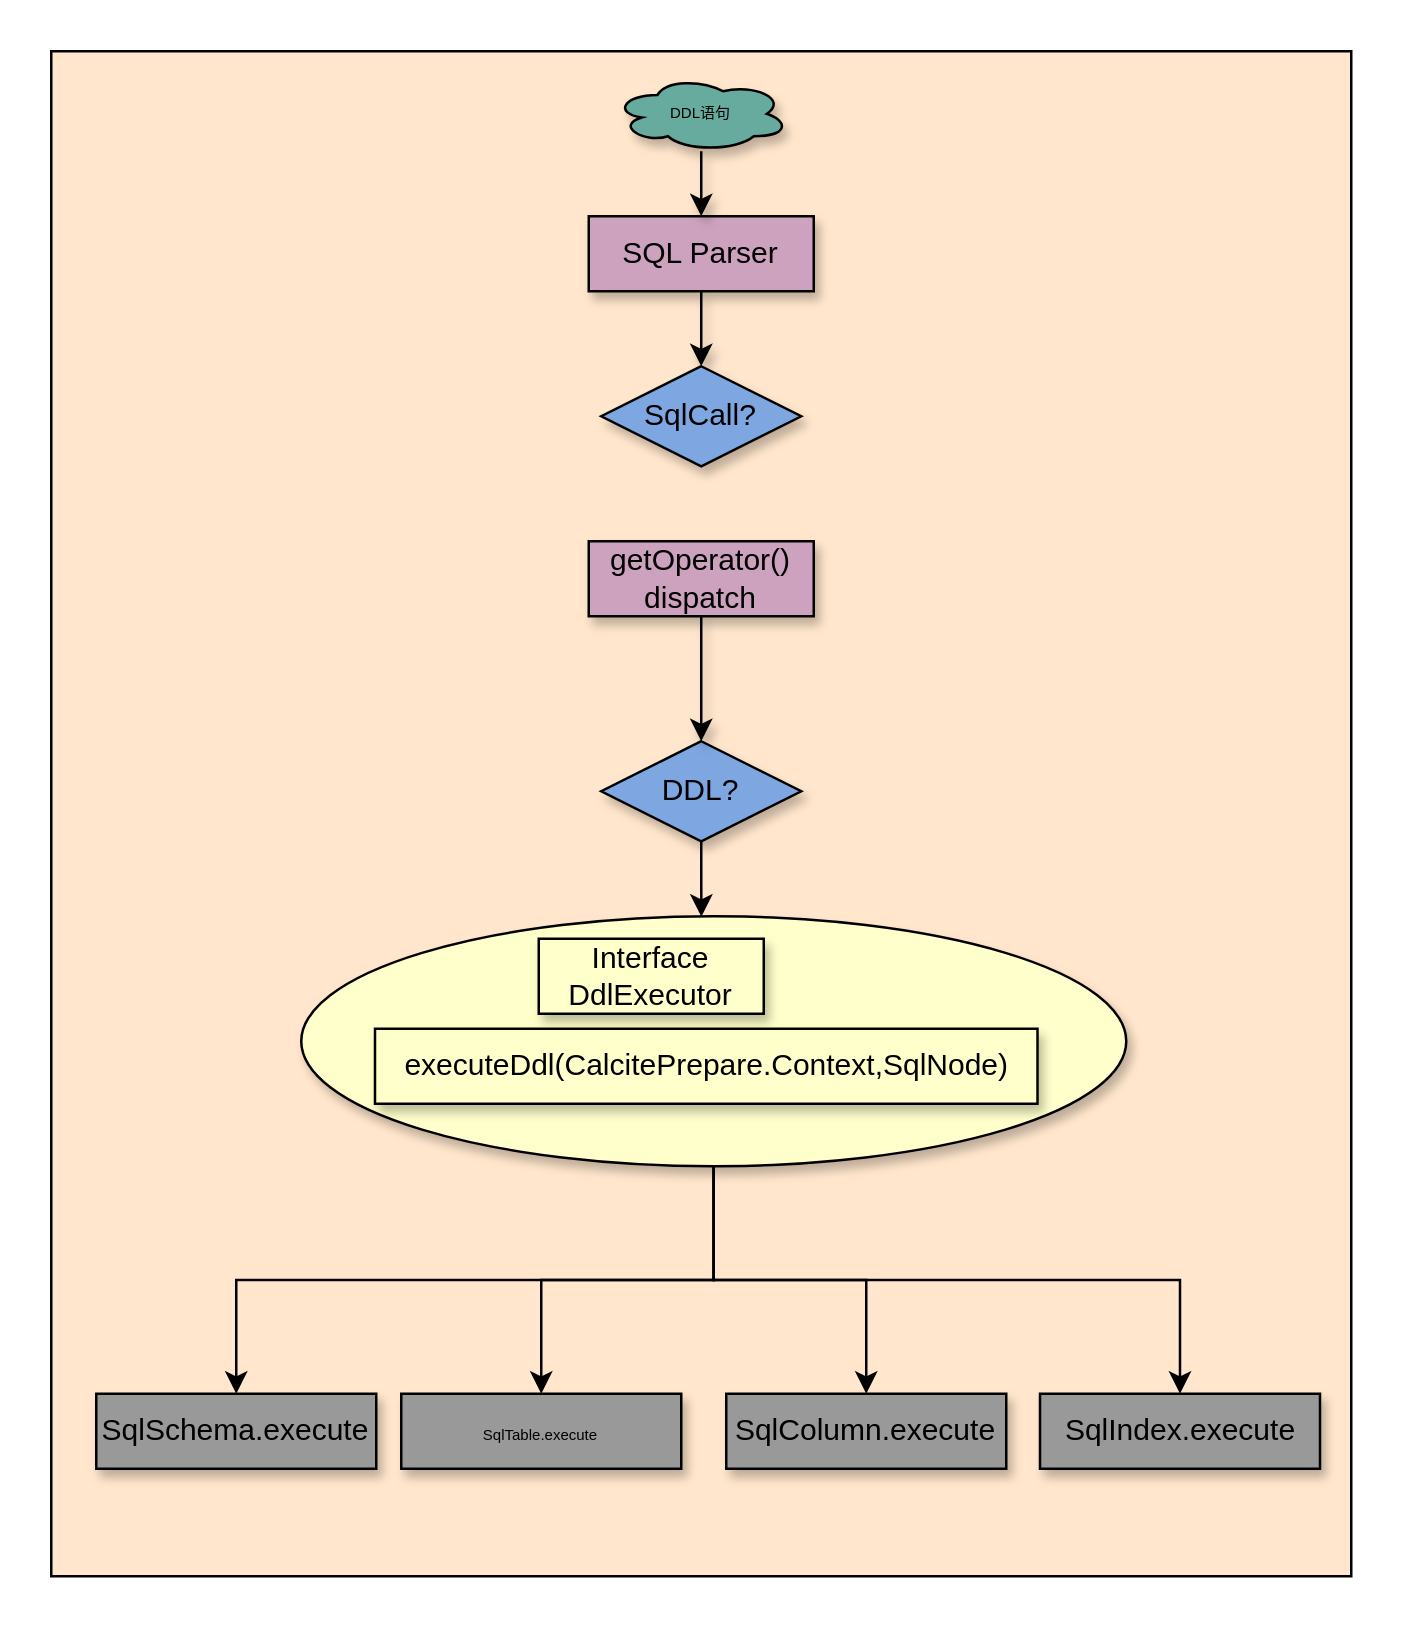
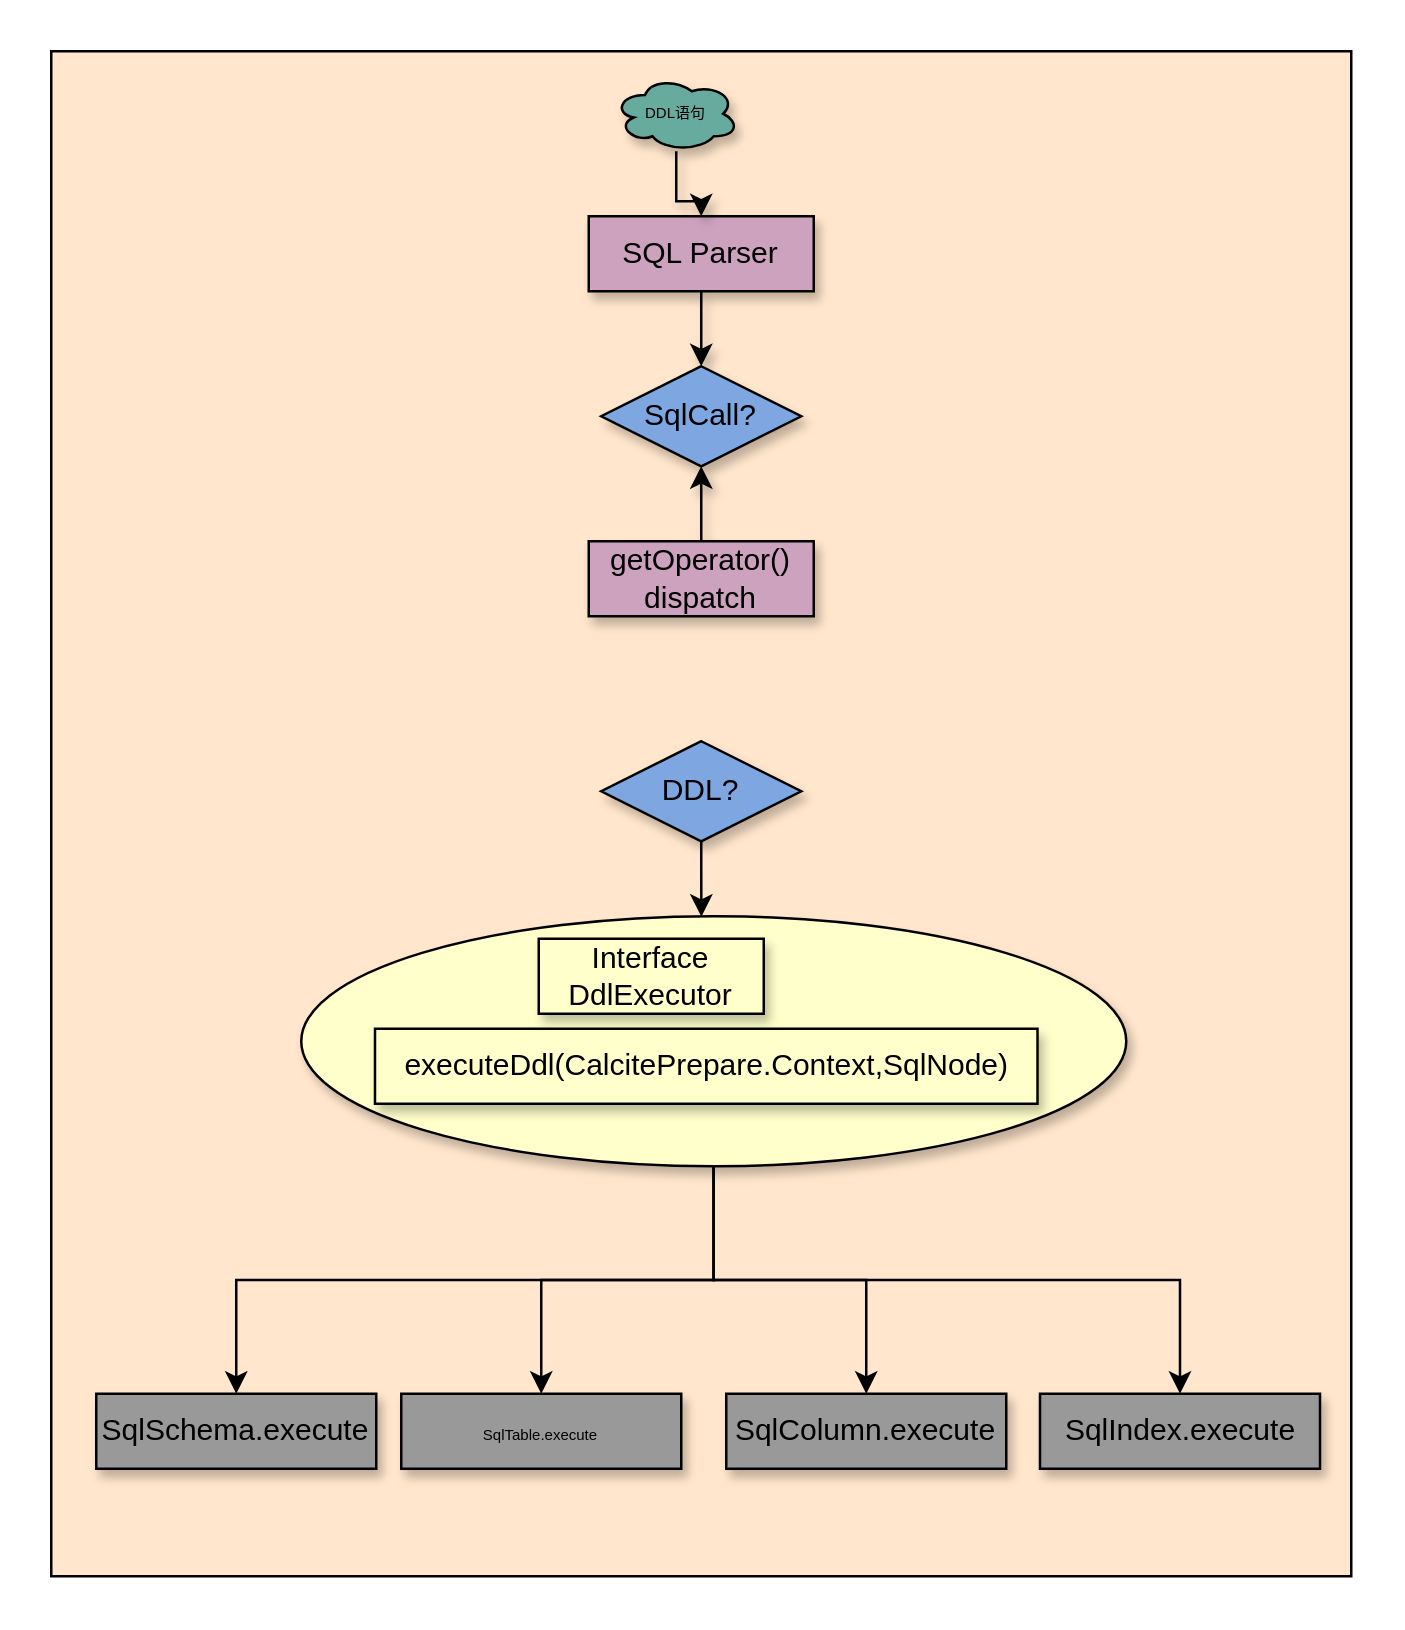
node "DDL语句": size 175x75 -> 125x75
edge "getOperator() dispatch" -> "DDL?": now "getOperator() dispatch" -> "SqlCall?"
